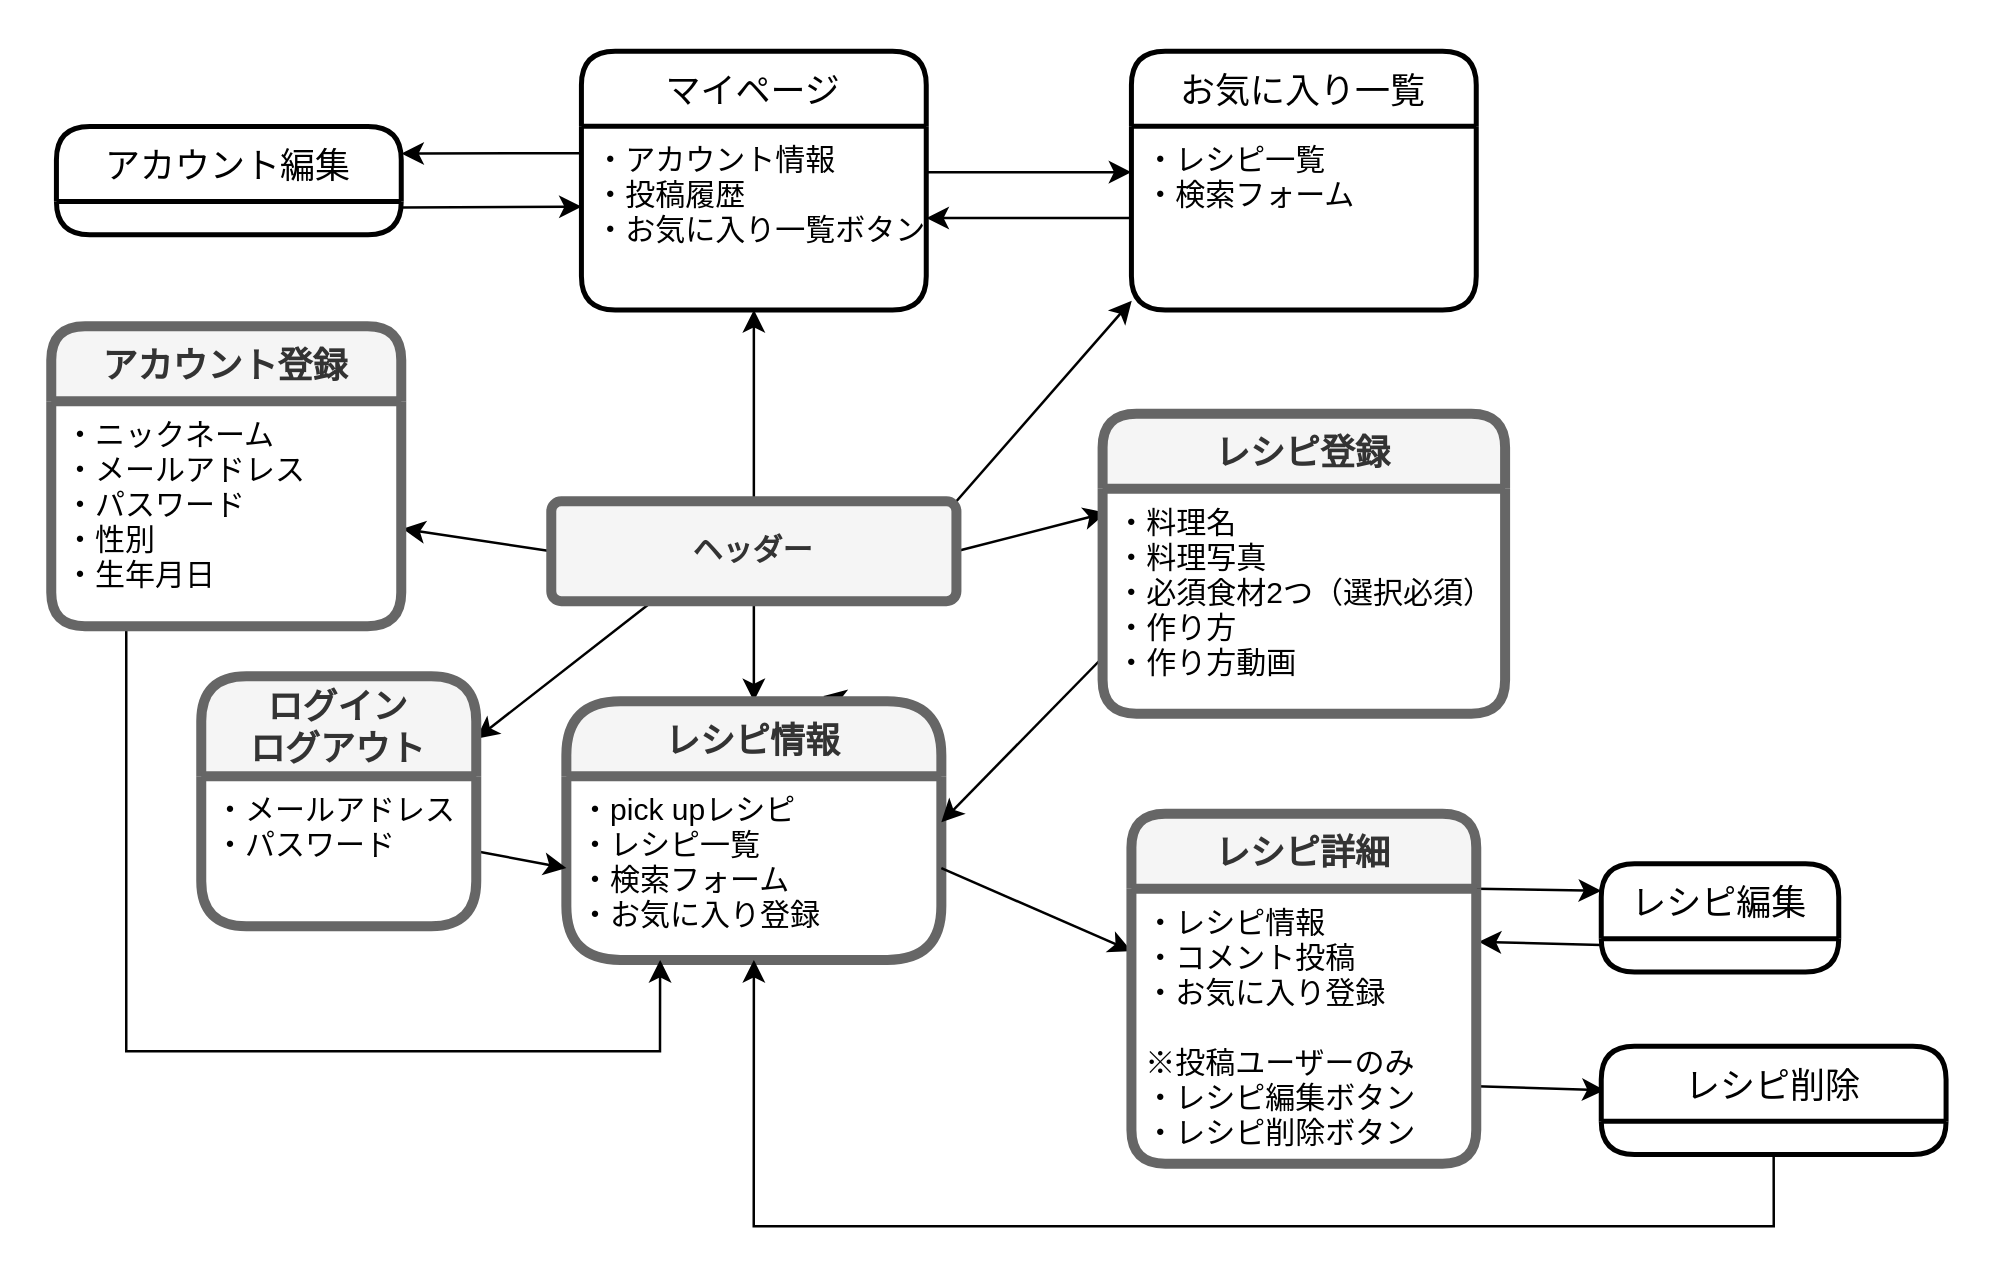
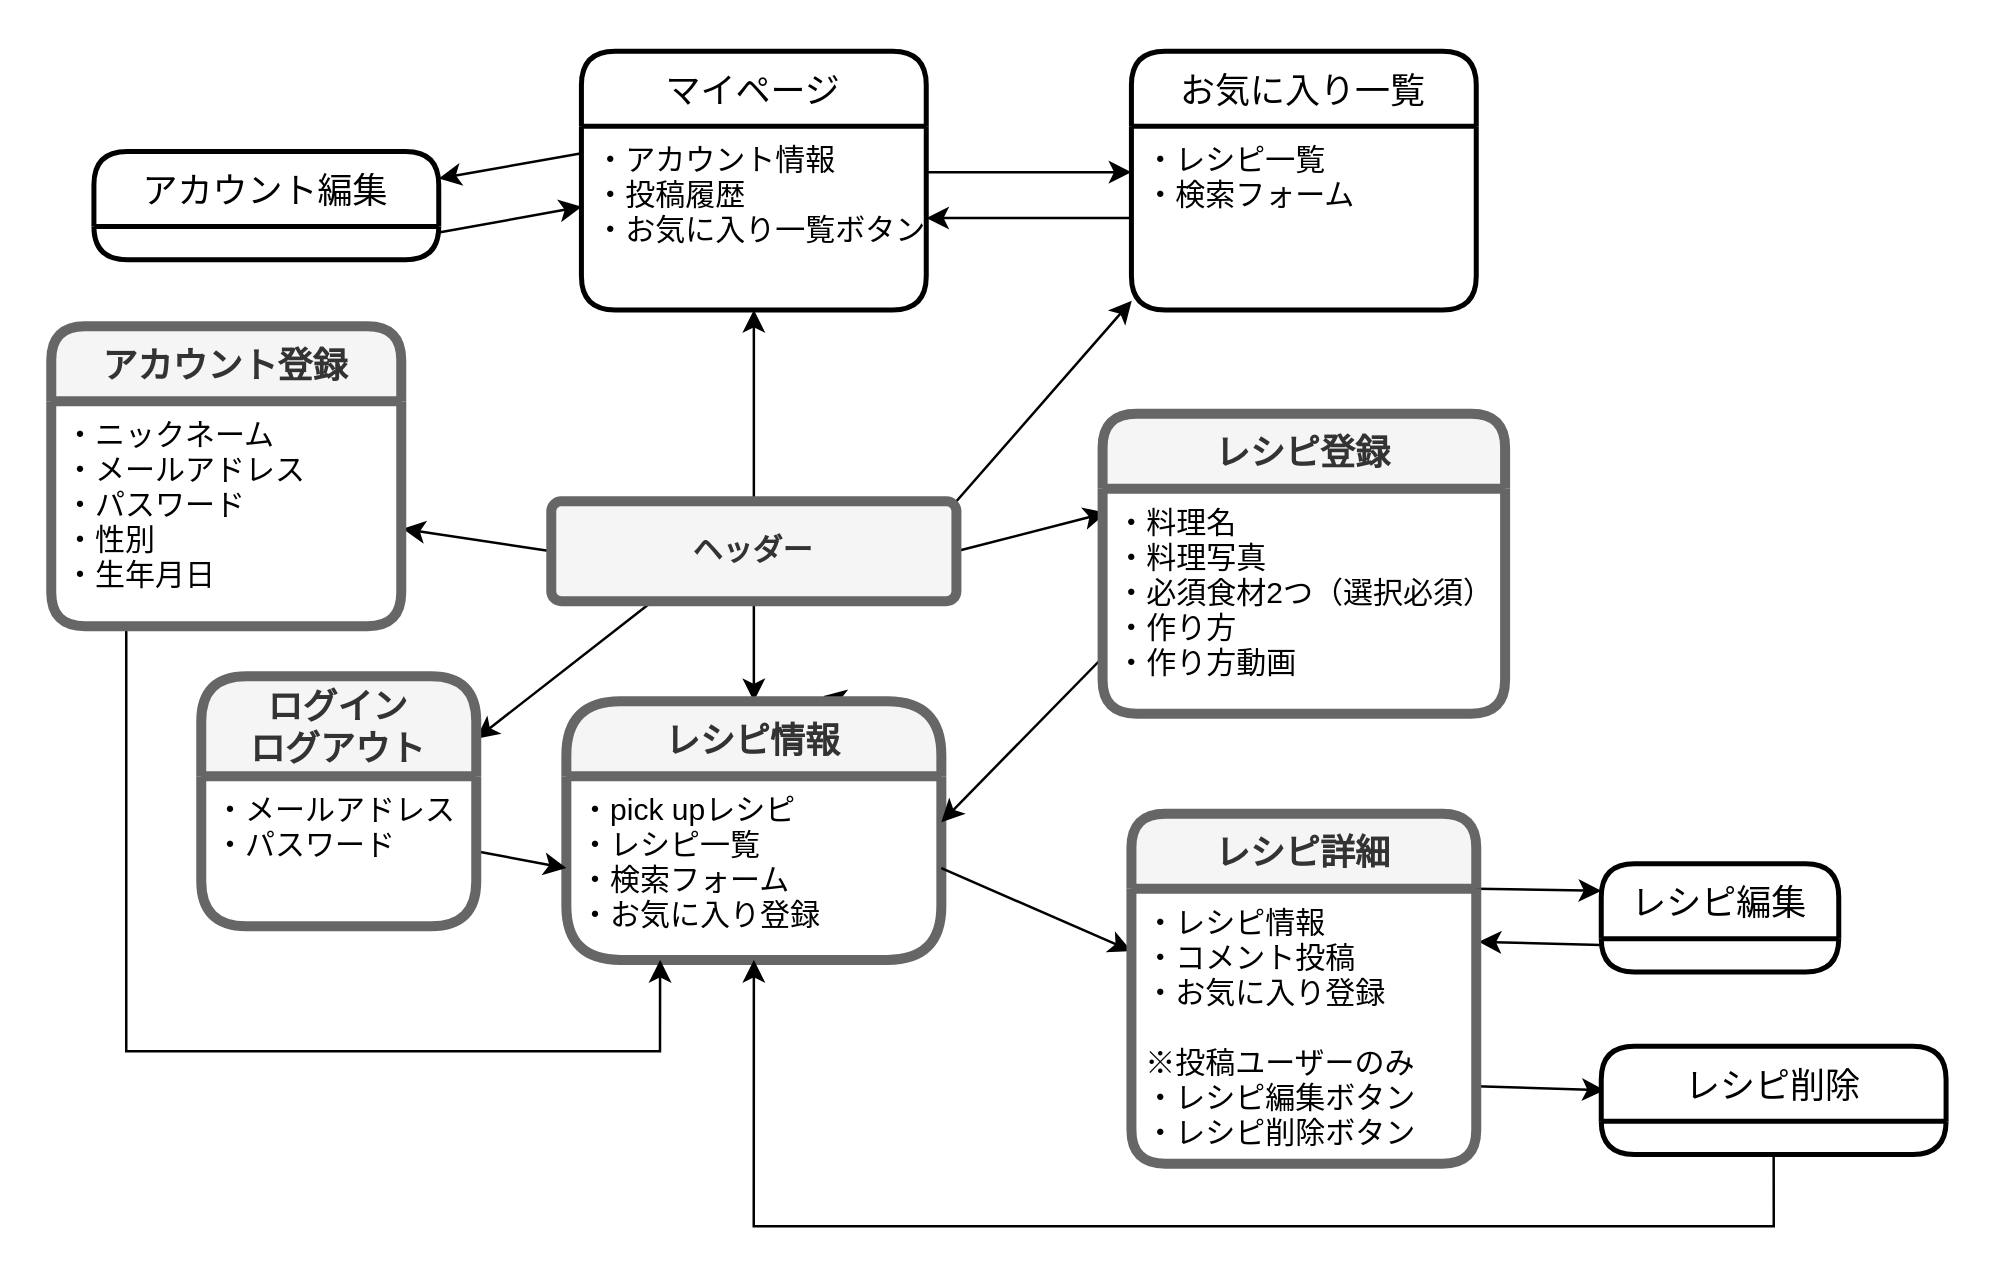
node "アカウント編集": moved (229, 181) -> (266, 206)
